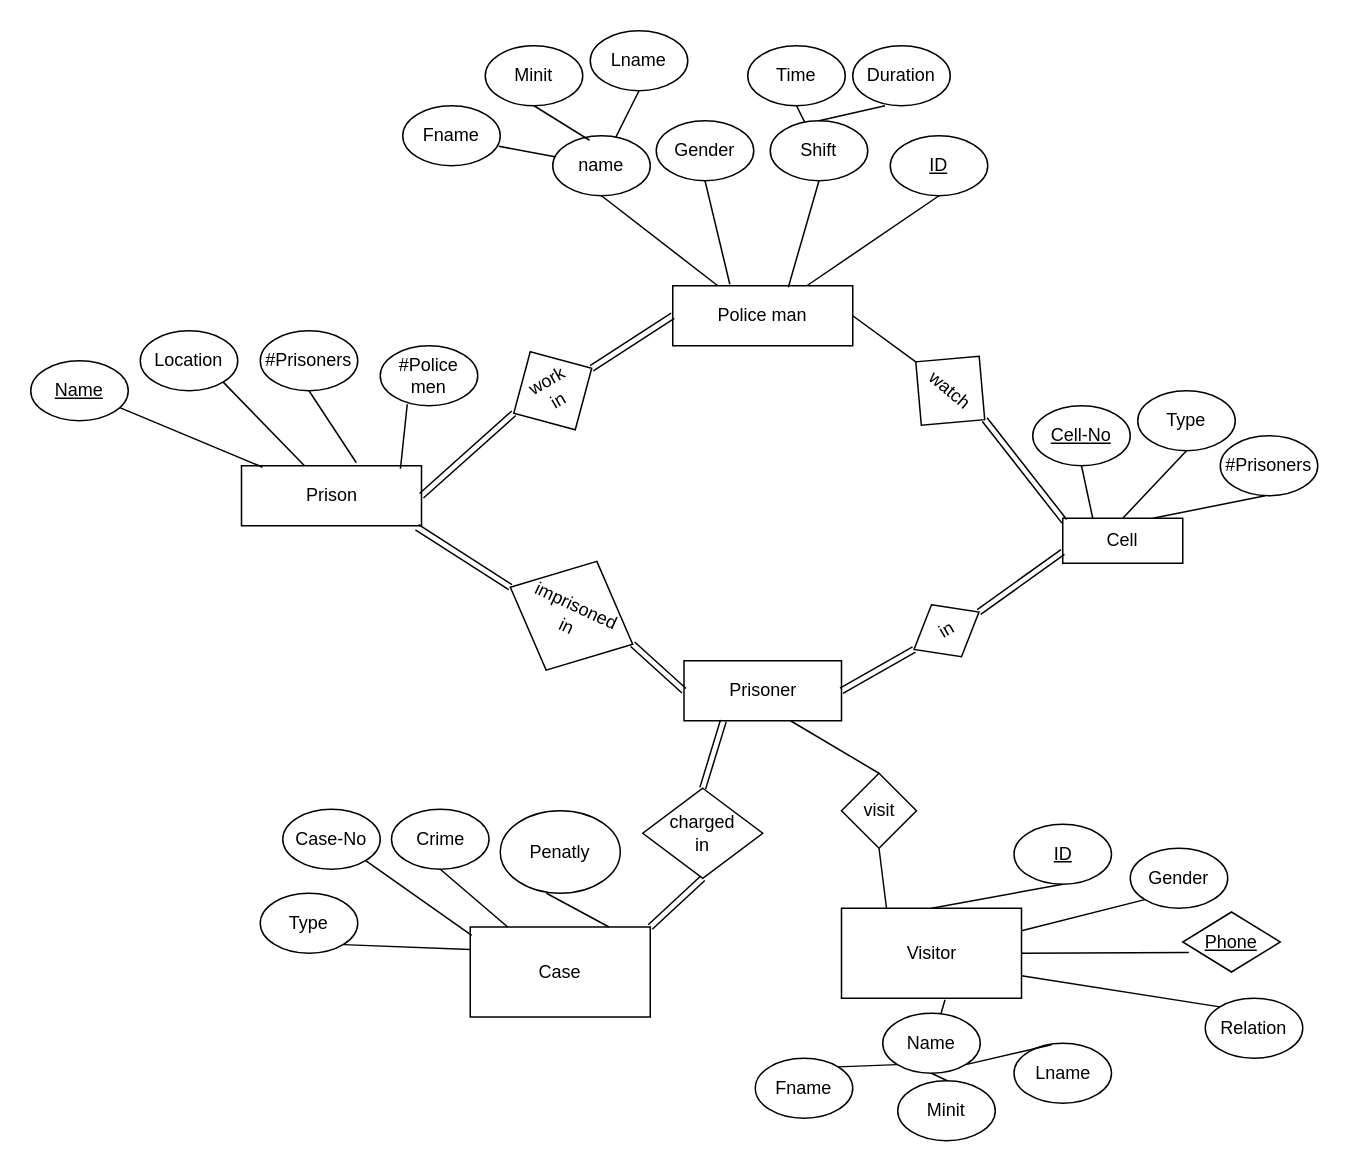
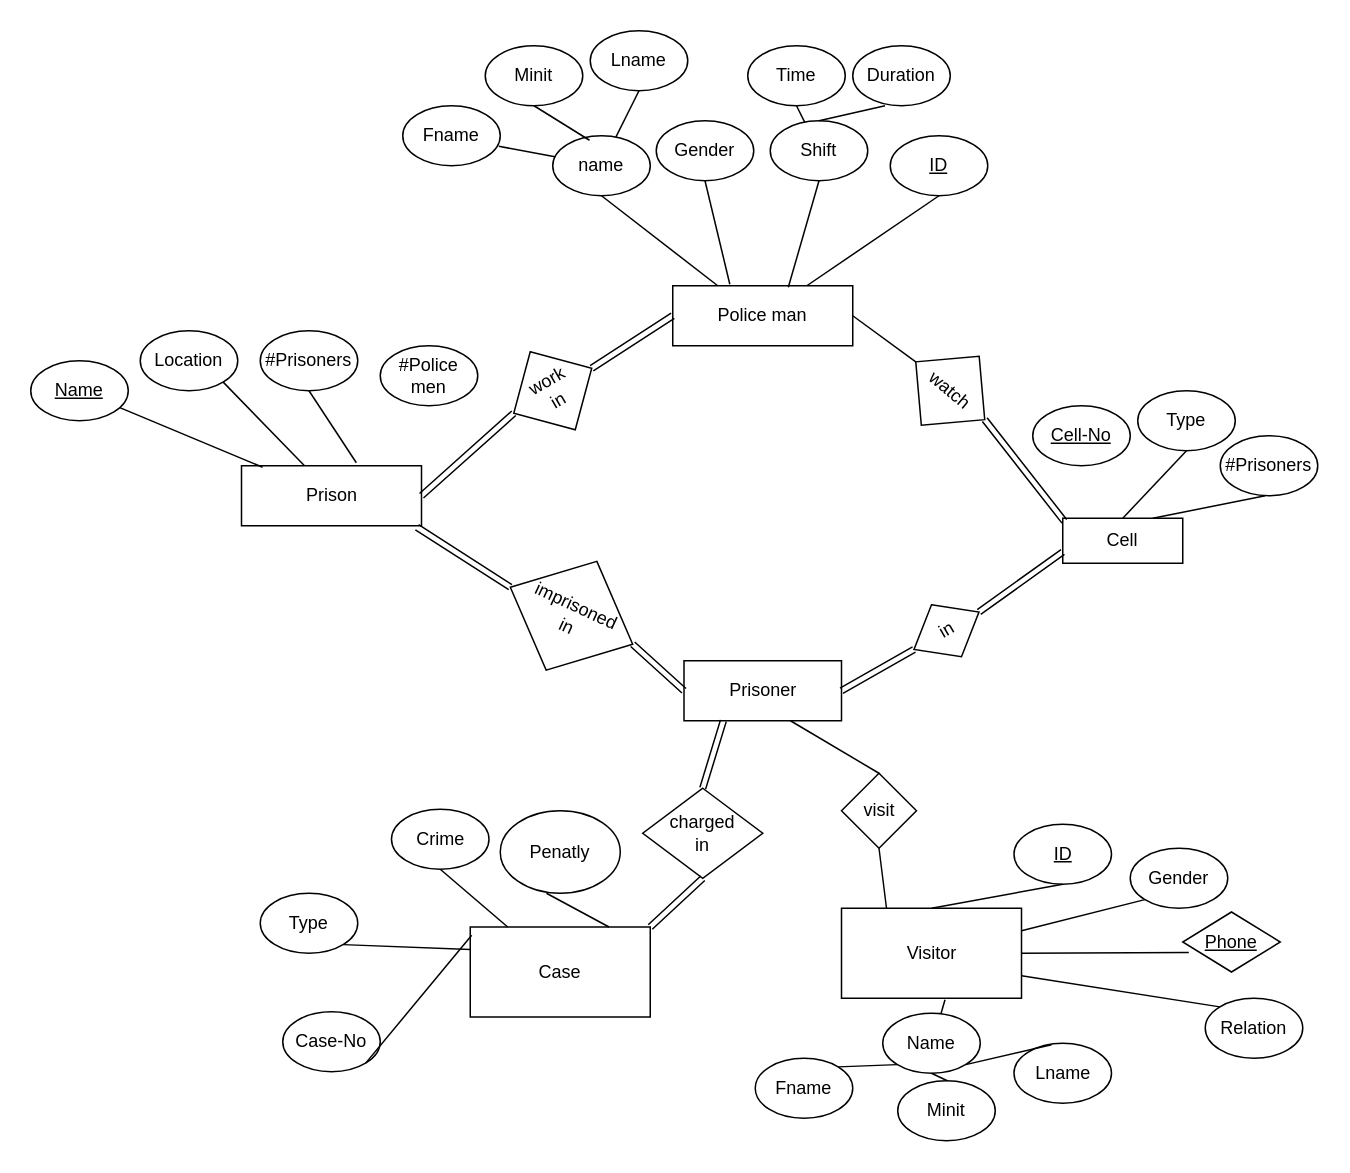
edge "#Police men" -- "Prison": removed
edge "Cell-No" -- "Cell": removed
node "Case-No": moved (332, 839) -> (332, 1042)
